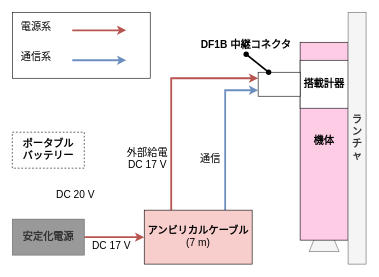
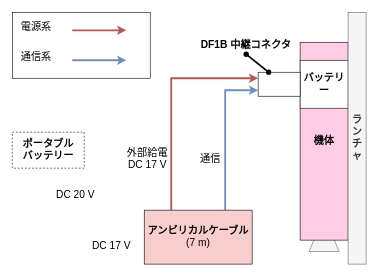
node "搭載計器": label "搭載計器" -> "バッテリー"
node "安定化電源": removed
edge "安定化電源" -> "アンビリカルケーブル (7 m)": removed
